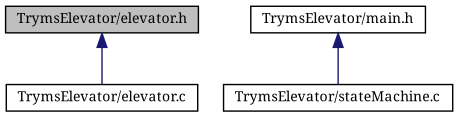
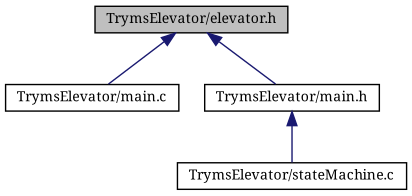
edge "TrymsElevator/main.h" -> "TrymsElevator/elevator.h": added
node "TrymsElevator/elevator.c": label "TrymsElevator/elevator.c" -> "TrymsElevator/main.c"
